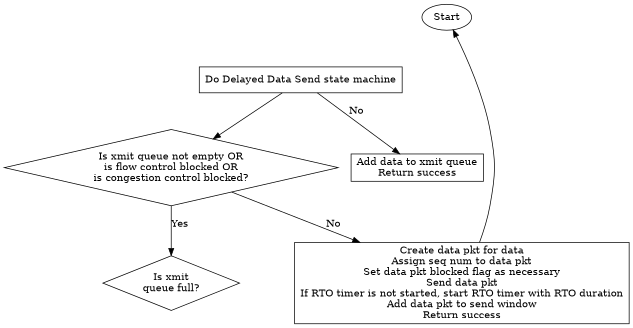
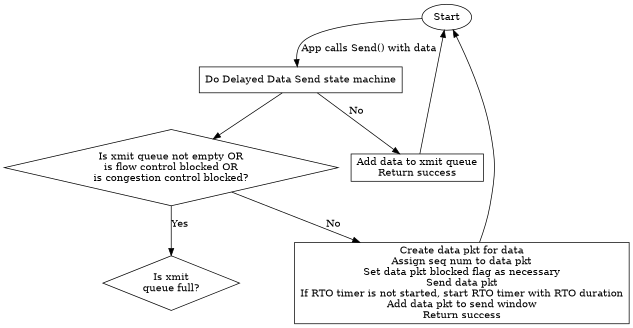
edge "Start" -> "Do Delayed Data Send state machine": added, label "App calls Send() with data"
edge "Add data to xmit queue Return success" -> "Start": added
